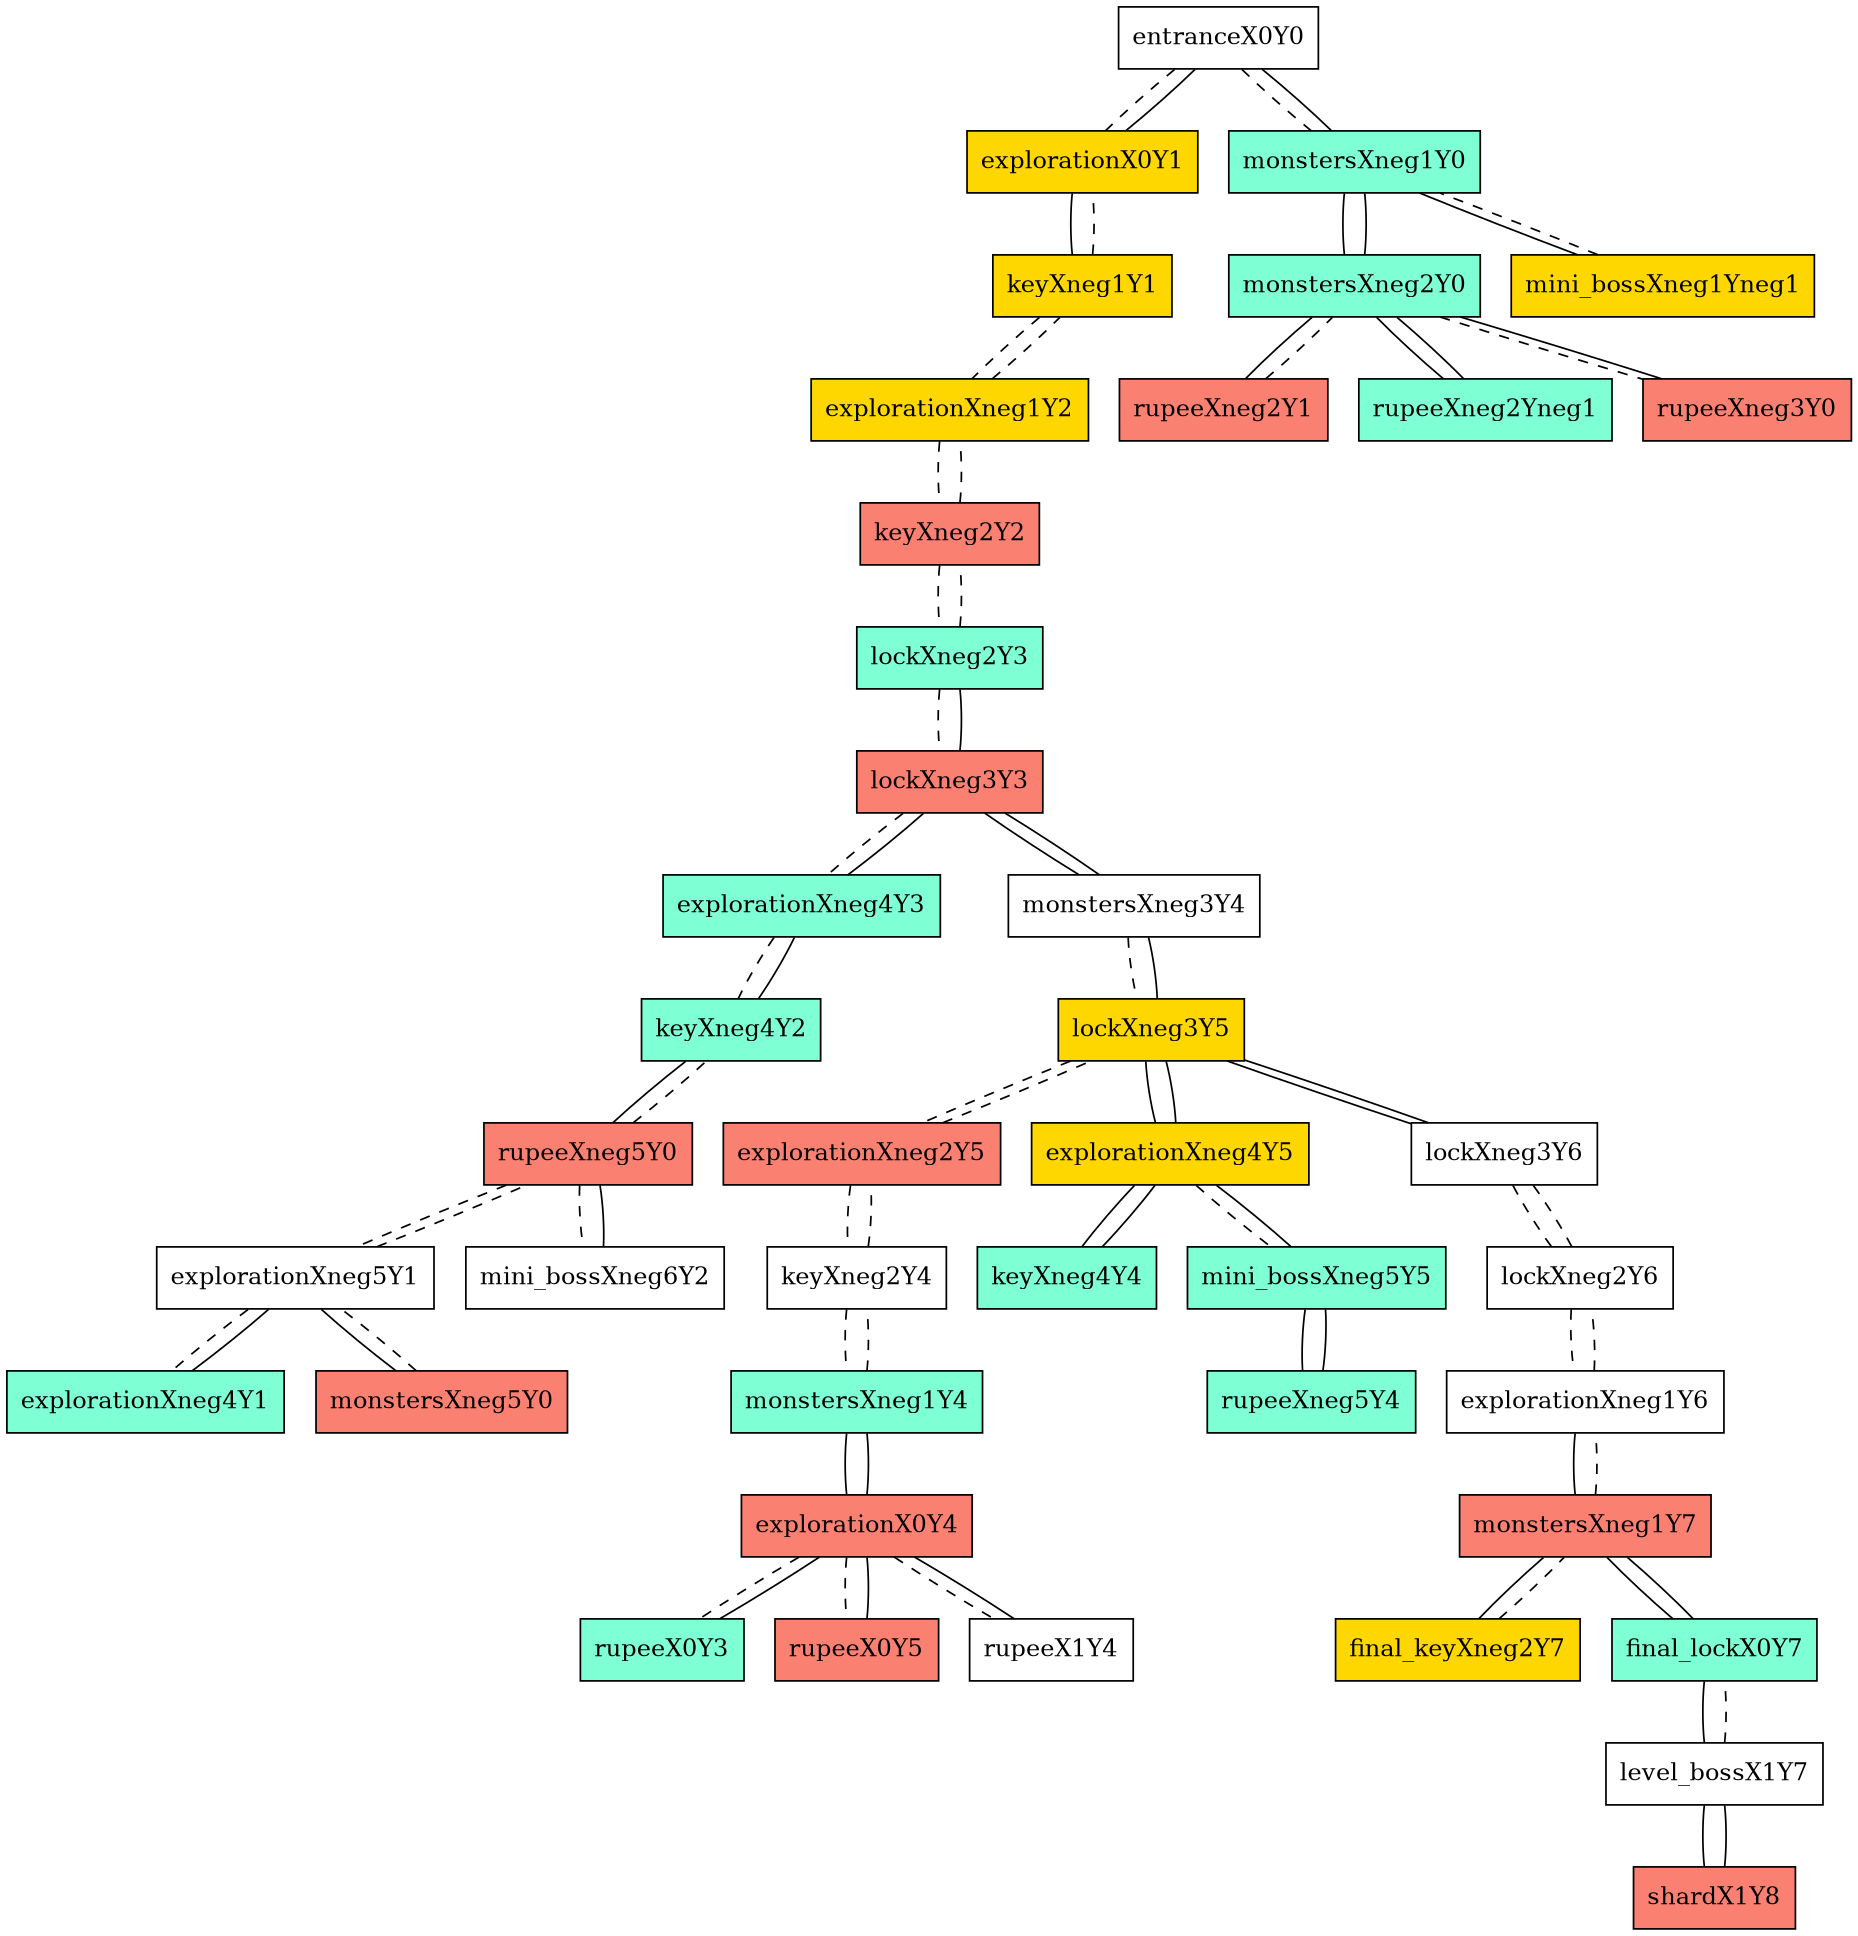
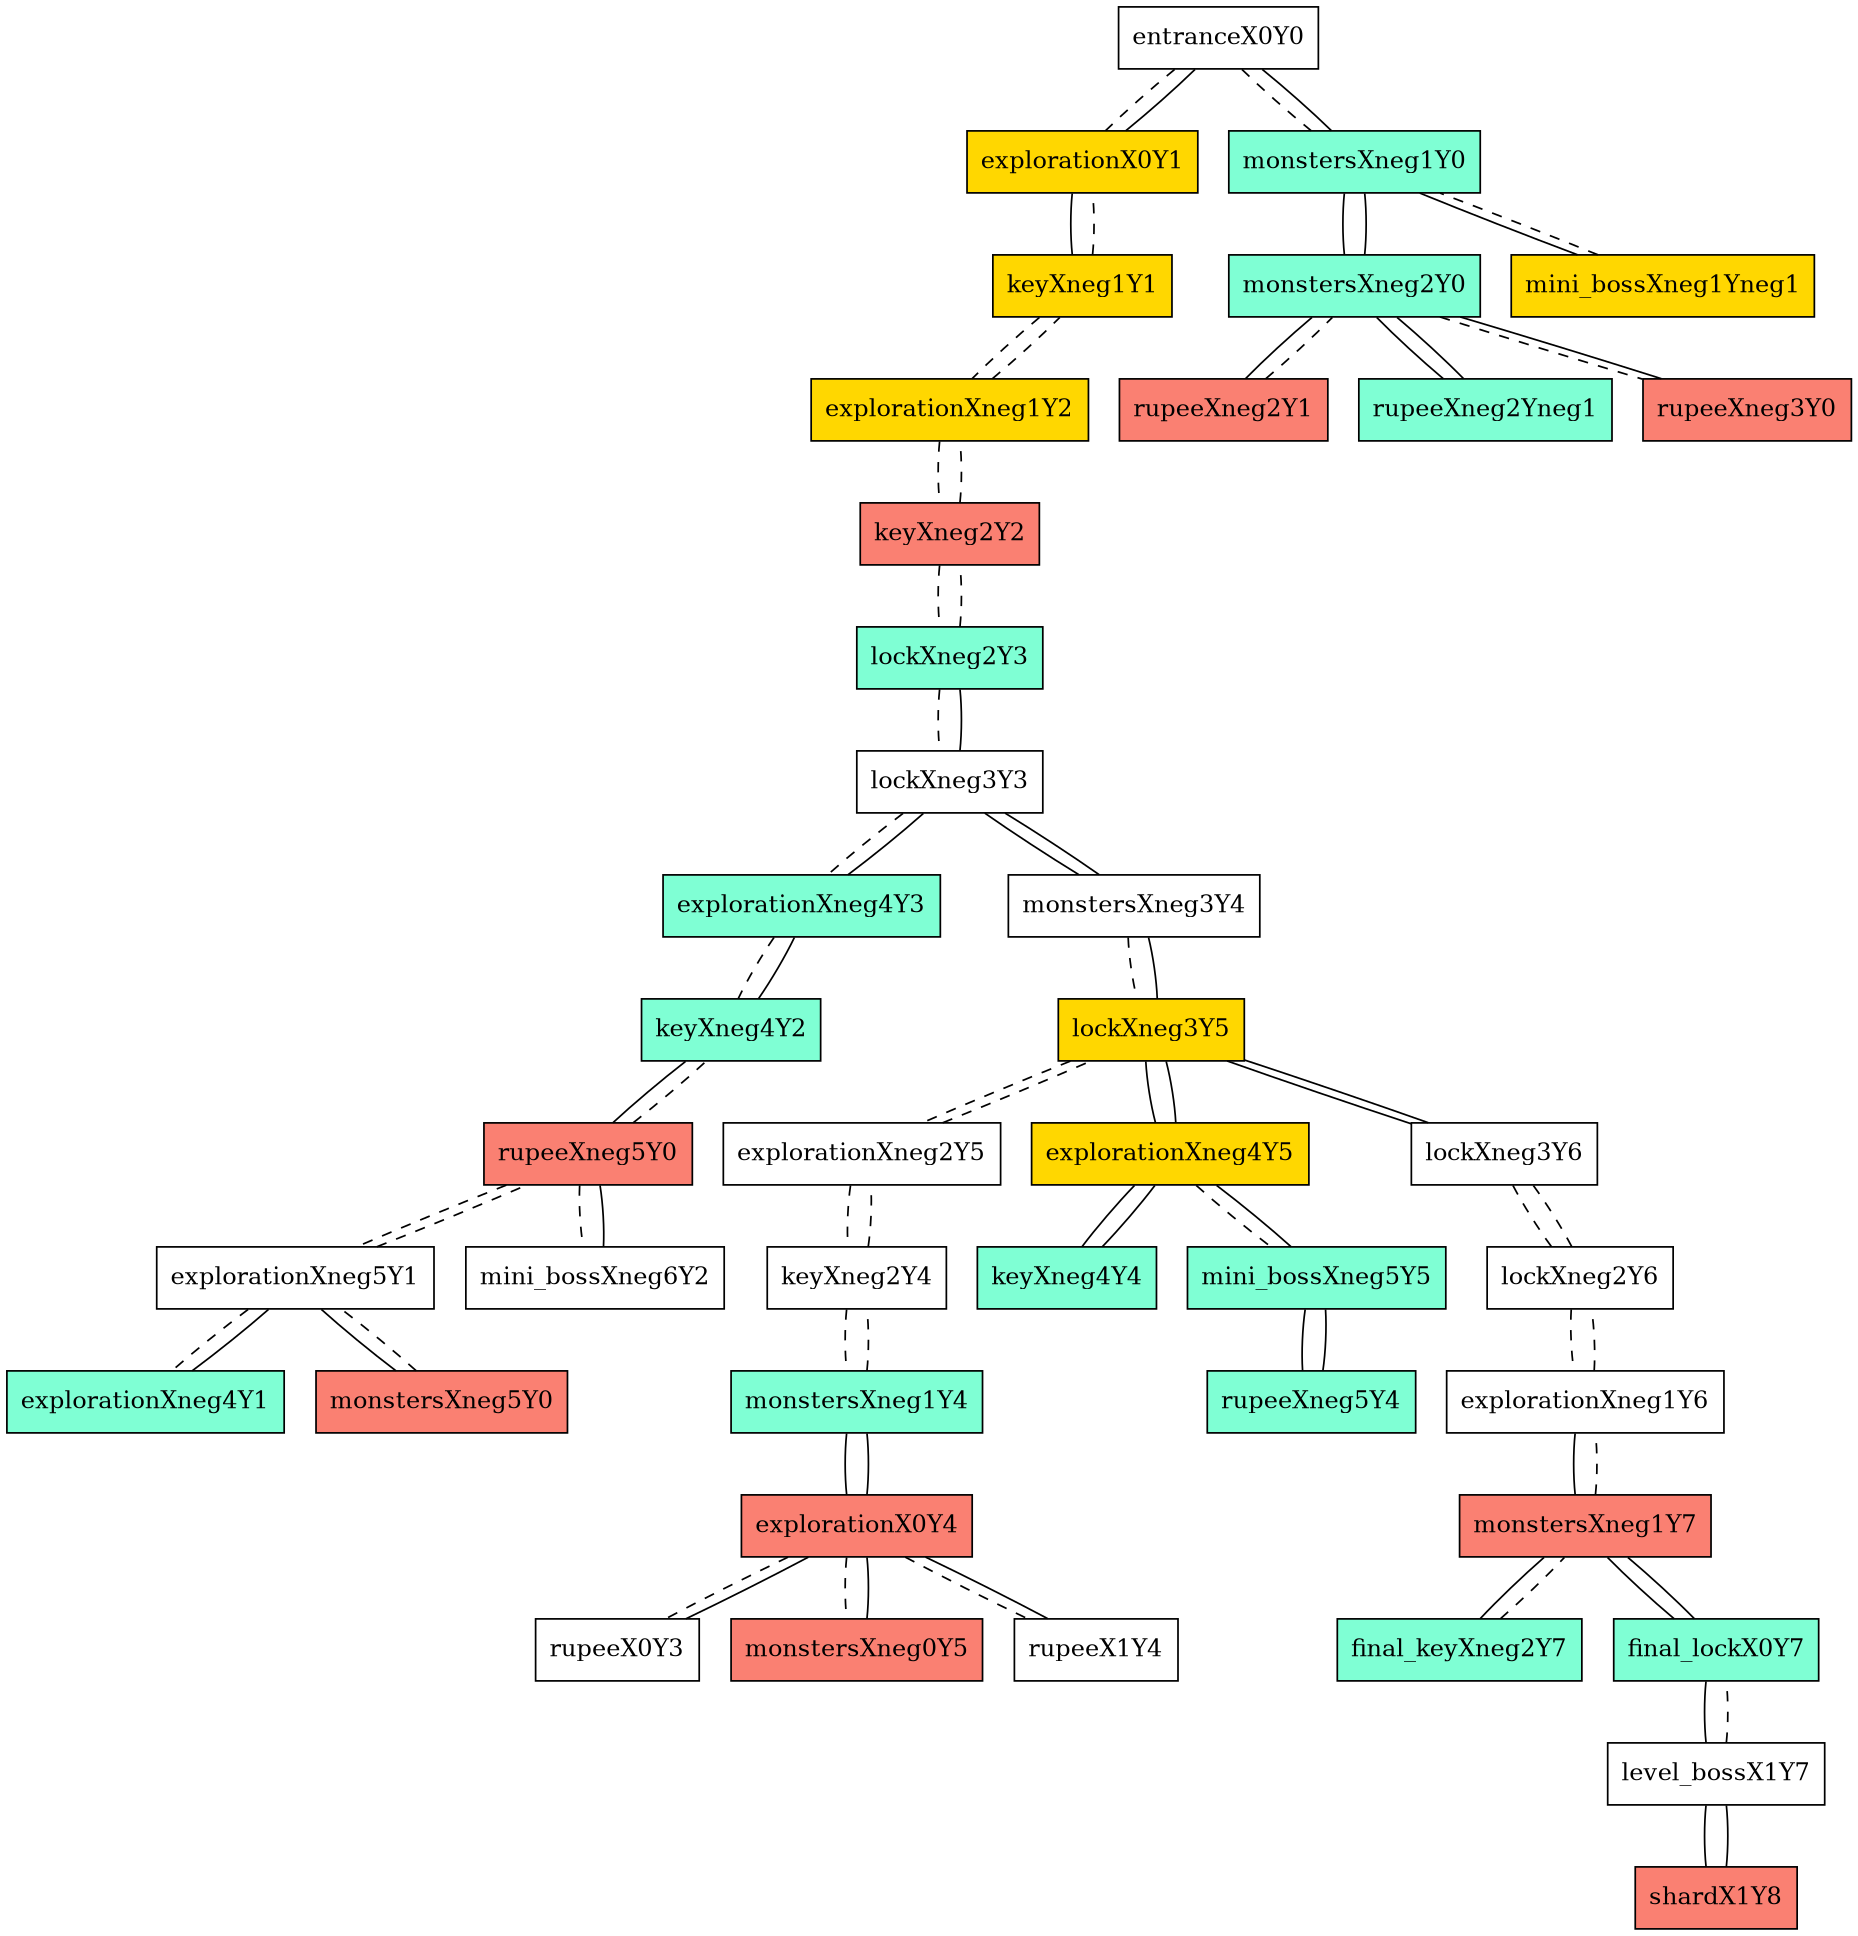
node "lockXneg3Y3": fillcolor salmon -> white
node "explorationXneg2Y5": fillcolor salmon -> white
node "rupeeX0Y3": fillcolor aquamarine -> white
node "rupeeX0Y5": label "rupeeX0Y5" -> "monstersXneg0Y5"
node "final_keyXneg2Y7": fillcolor gold -> aquamarine
